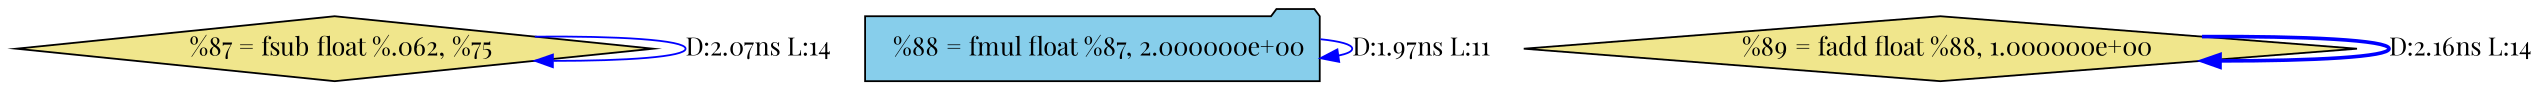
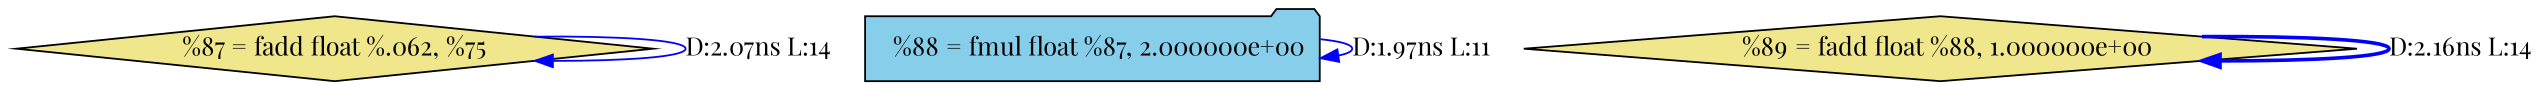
node "%87 = fsub float %.062, %75": label "%87 = fsub float %.062, %75" -> "%87 = fadd float %.062, %75"
